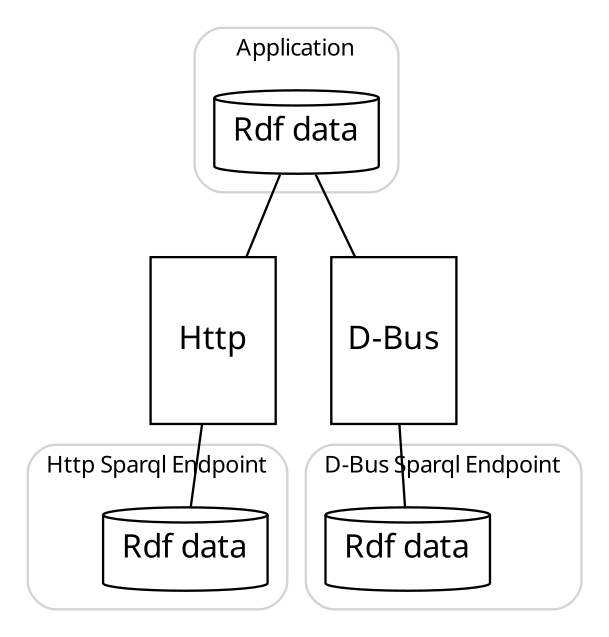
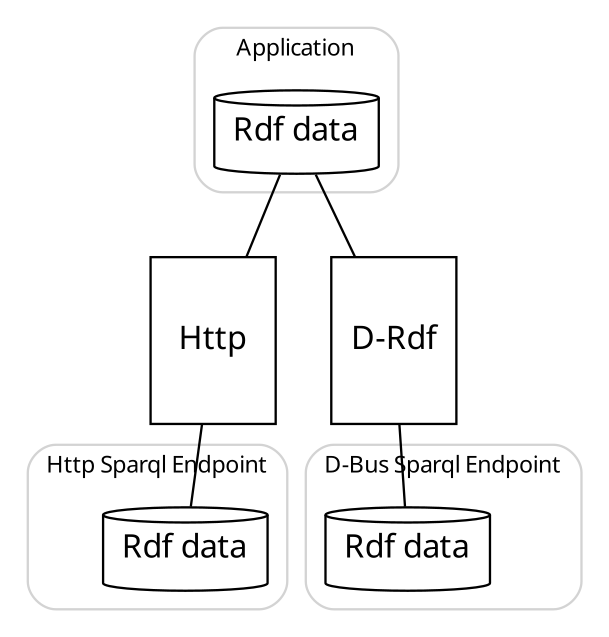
node "D-Bus": label "D-Bus" -> "D-Rdf"
